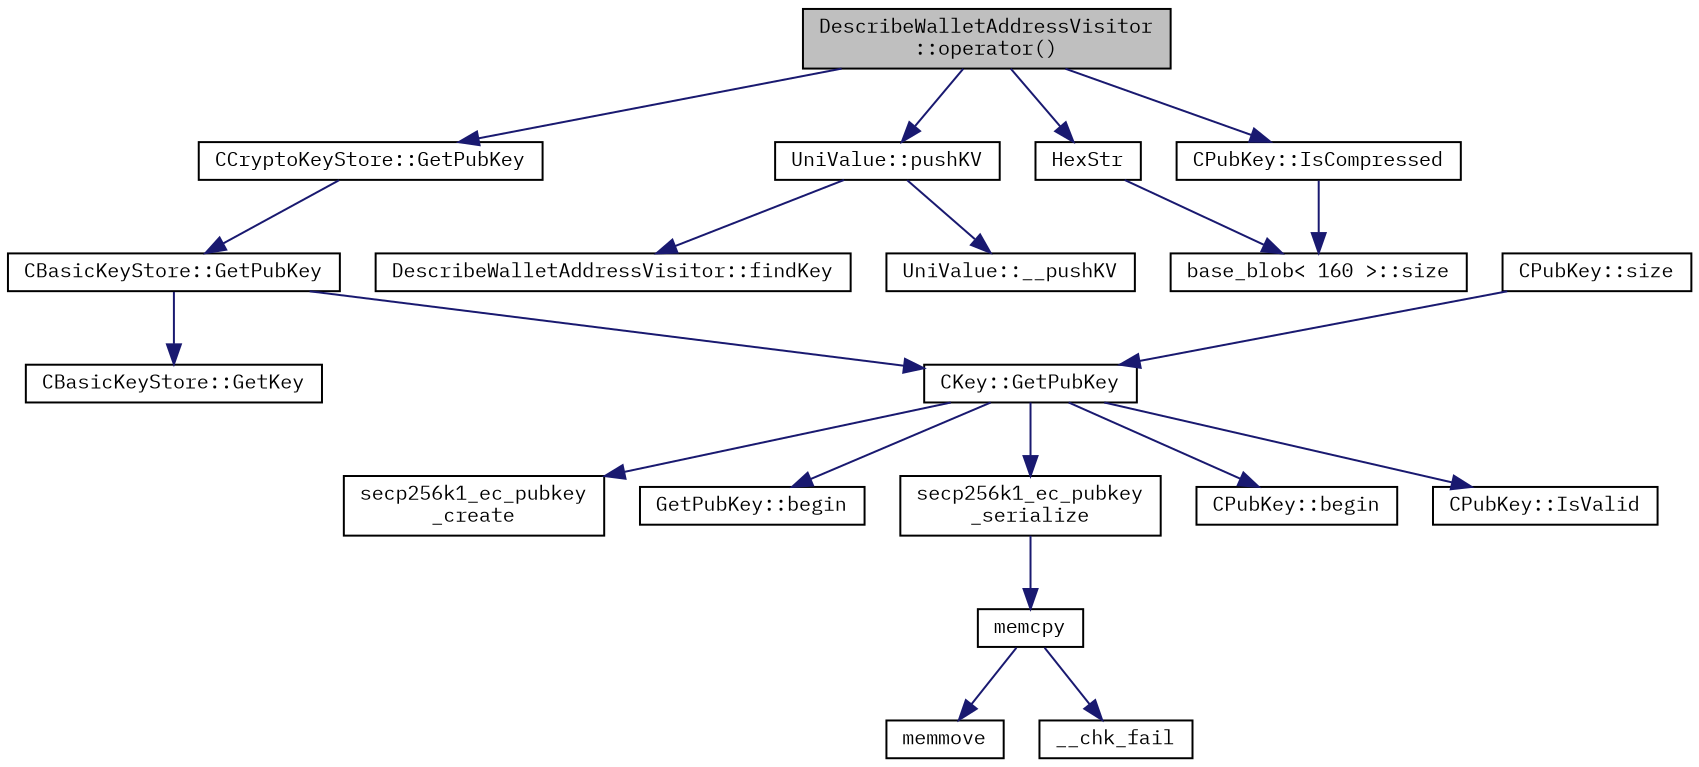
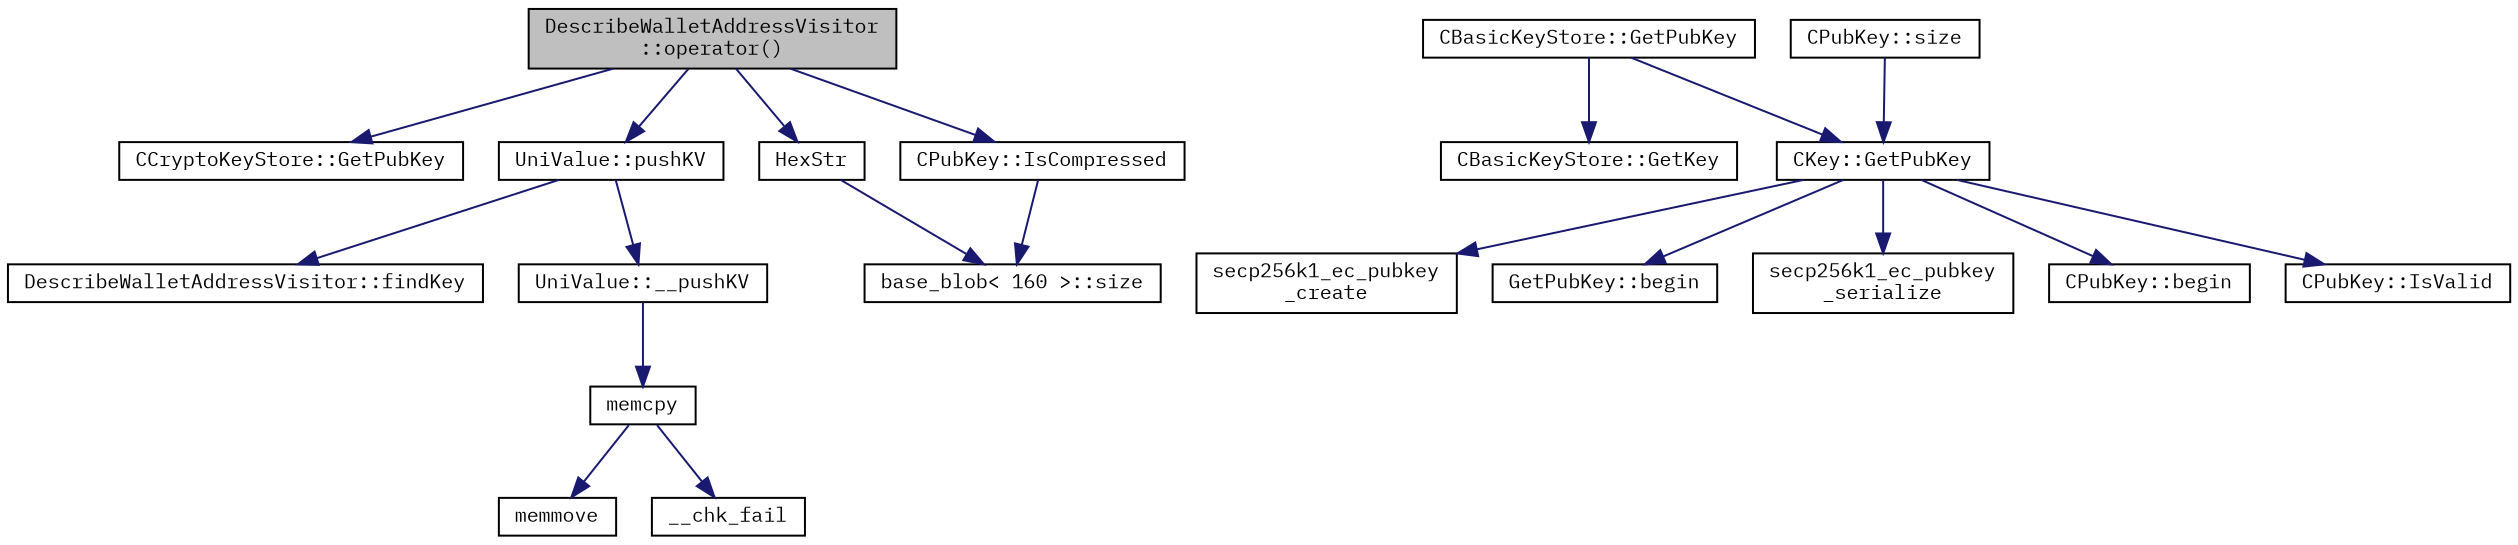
edge "CCryptoKeyStore::GetPubKey" -> "CBasicKeyStore::GetPubKey": removed
edge "secp256k1_ec_pubkey _serialize" -> "memcpy": now "UniValue::__pushKV" -> "memcpy"
